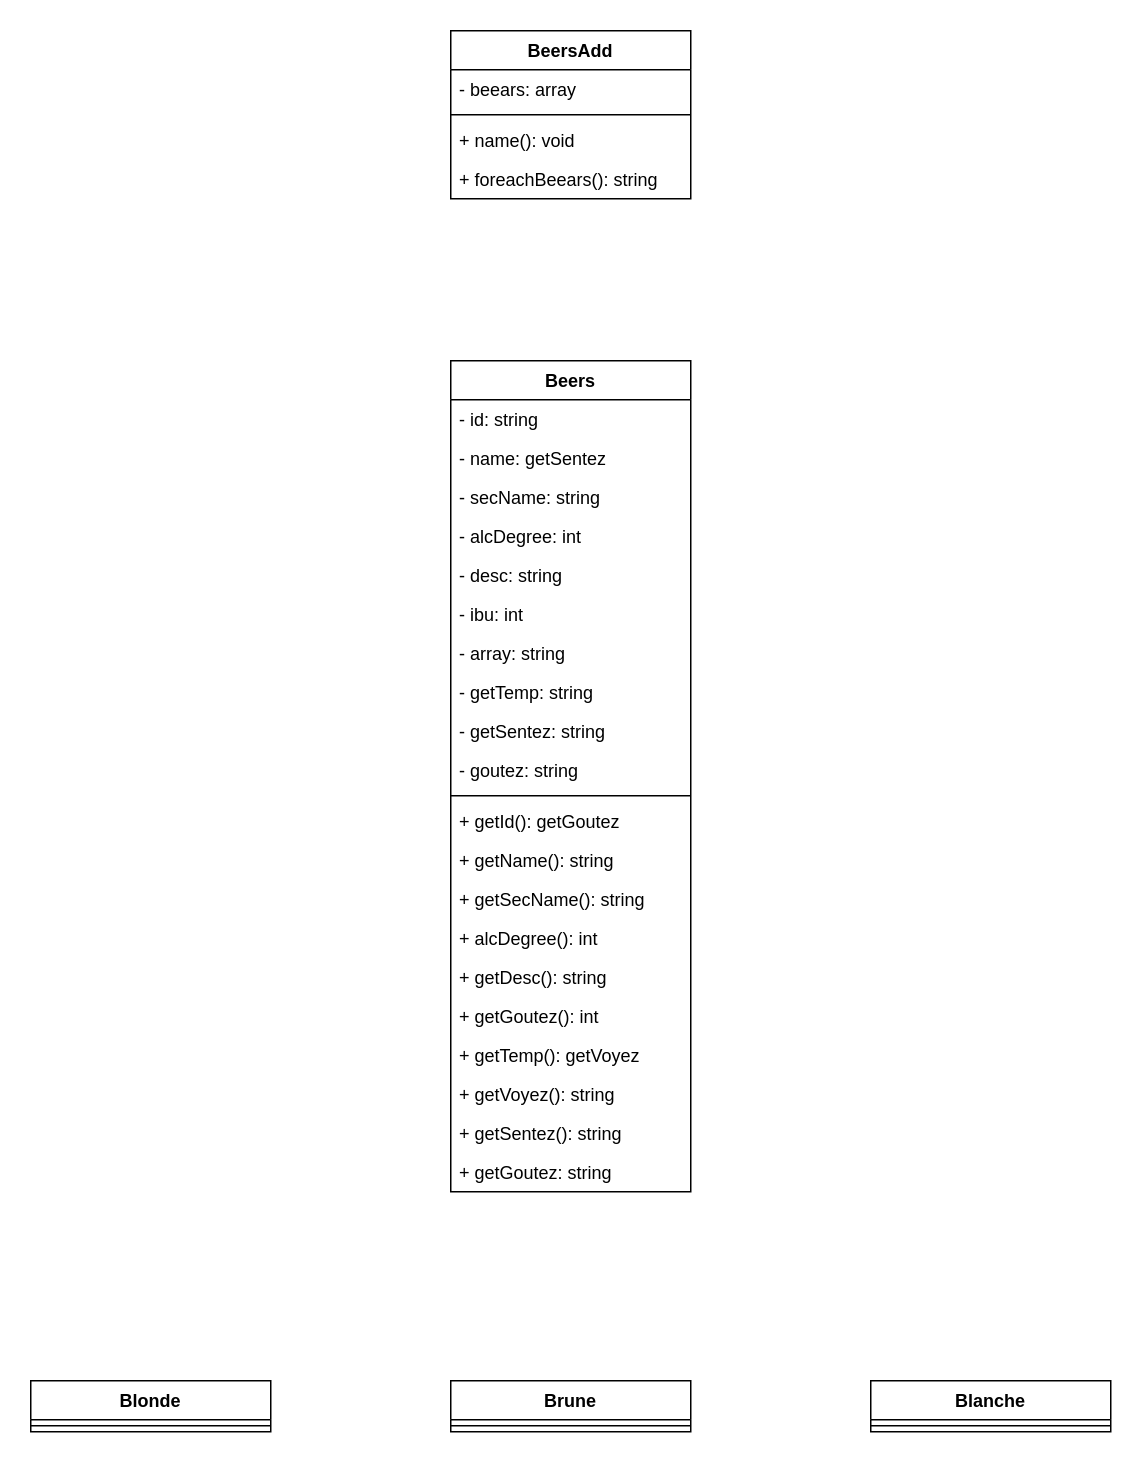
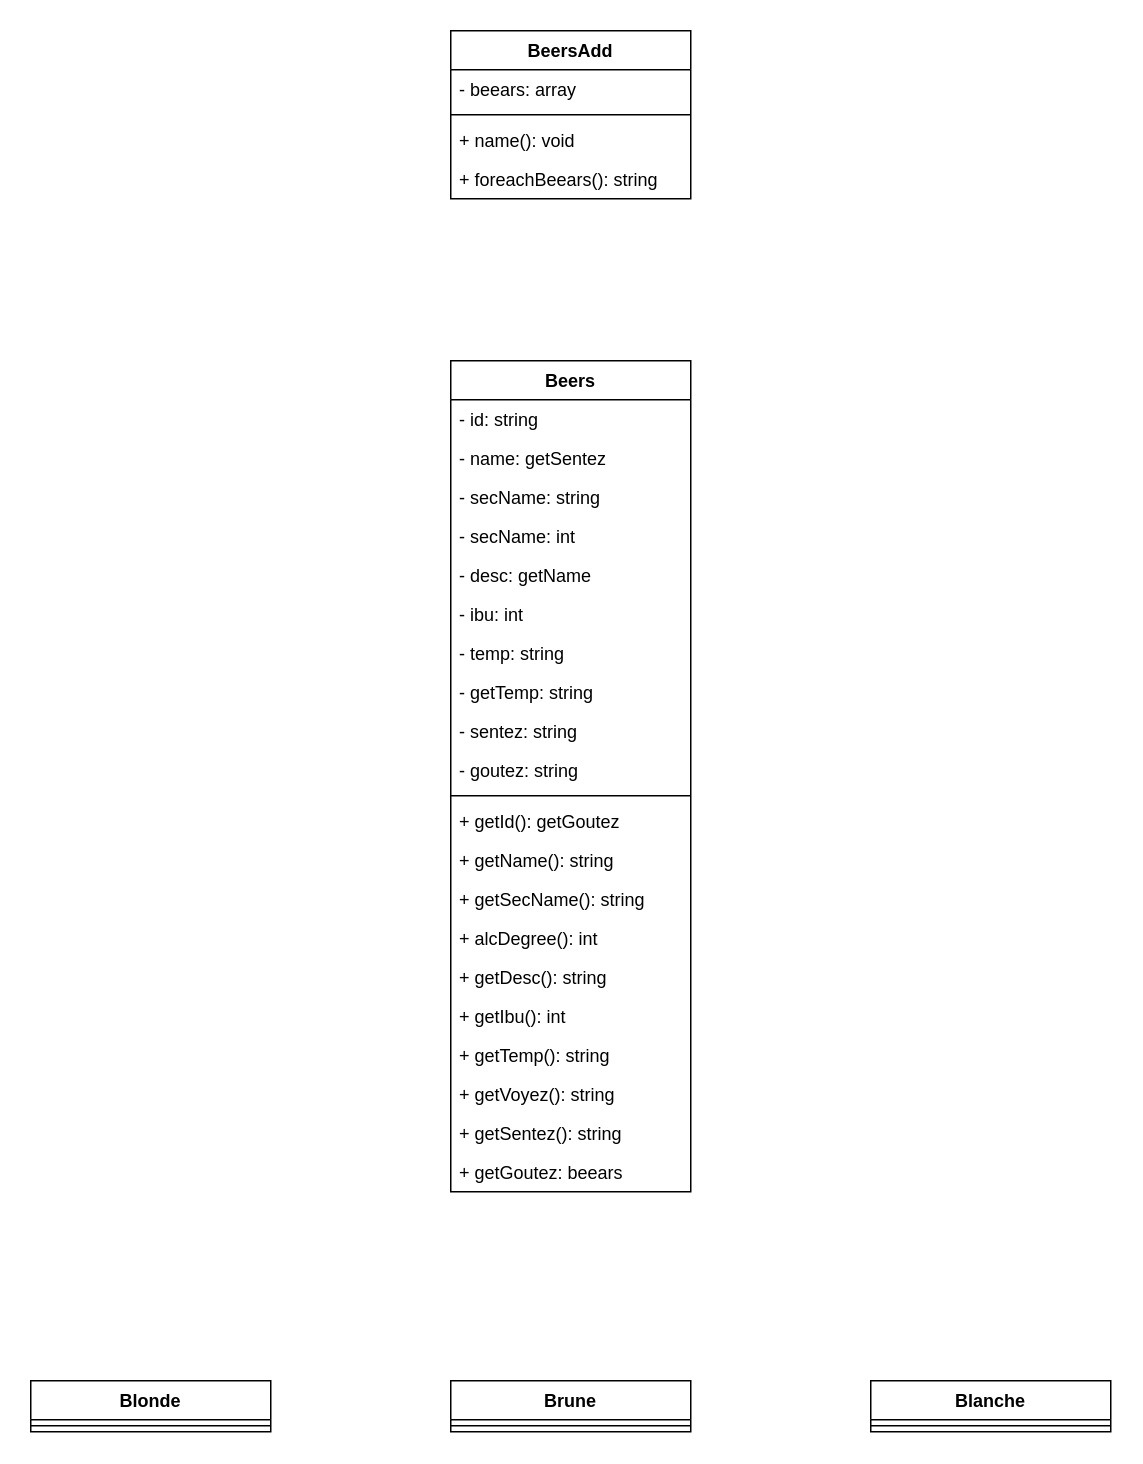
node "- alcDegree: int": label "- alcDegree: int" -> "- secName: int"
node "- desc: string": label "- desc: string" -> "- desc: getName"
node "- array: string": label "- array: string" -> "- temp: string"
node "- getSentez: string": label "- getSentez: string" -> "- sentez: string"
node "+ getGoutez(): int": label "+ getGoutez(): int" -> "+ getIbu(): int"
node "+ getTemp(): getVoyez": label "+ getTemp(): getVoyez" -> "+ getTemp(): string"
node "+ getGoutez: string": label "+ getGoutez: string" -> "+ getGoutez: beears"
